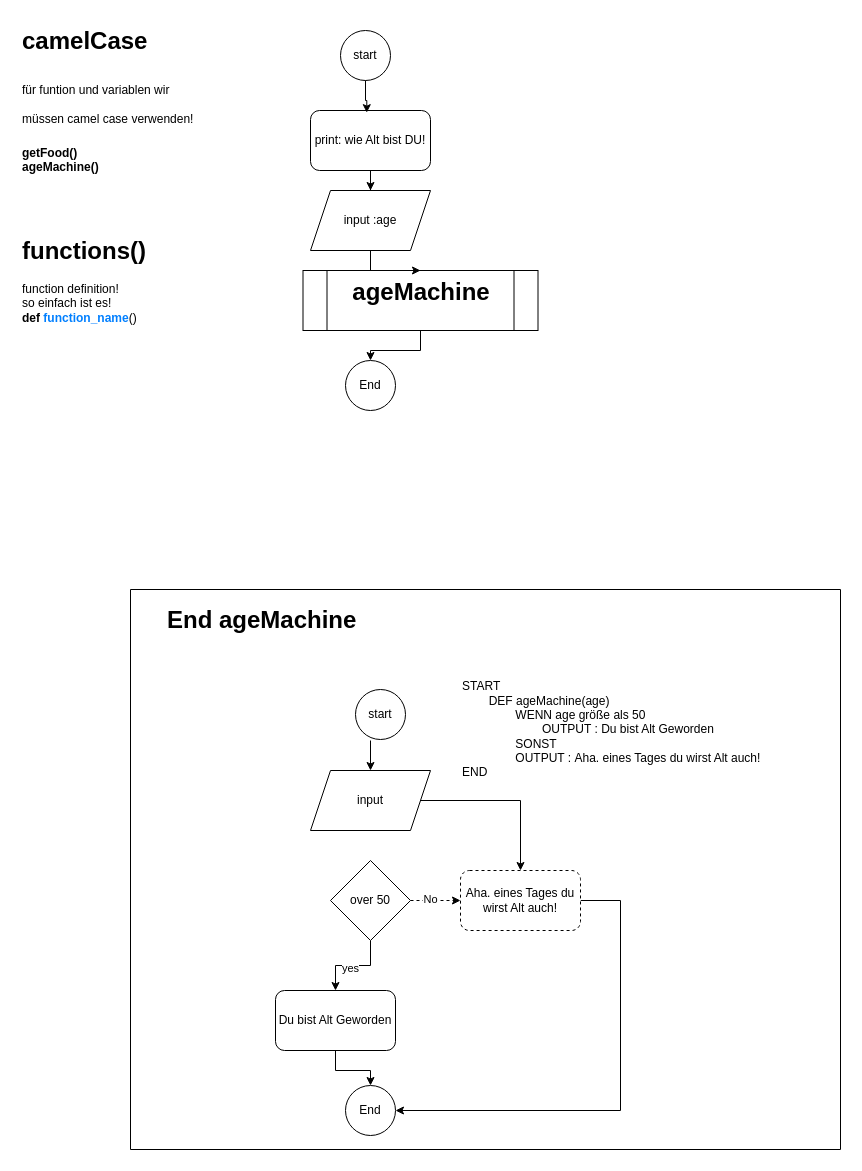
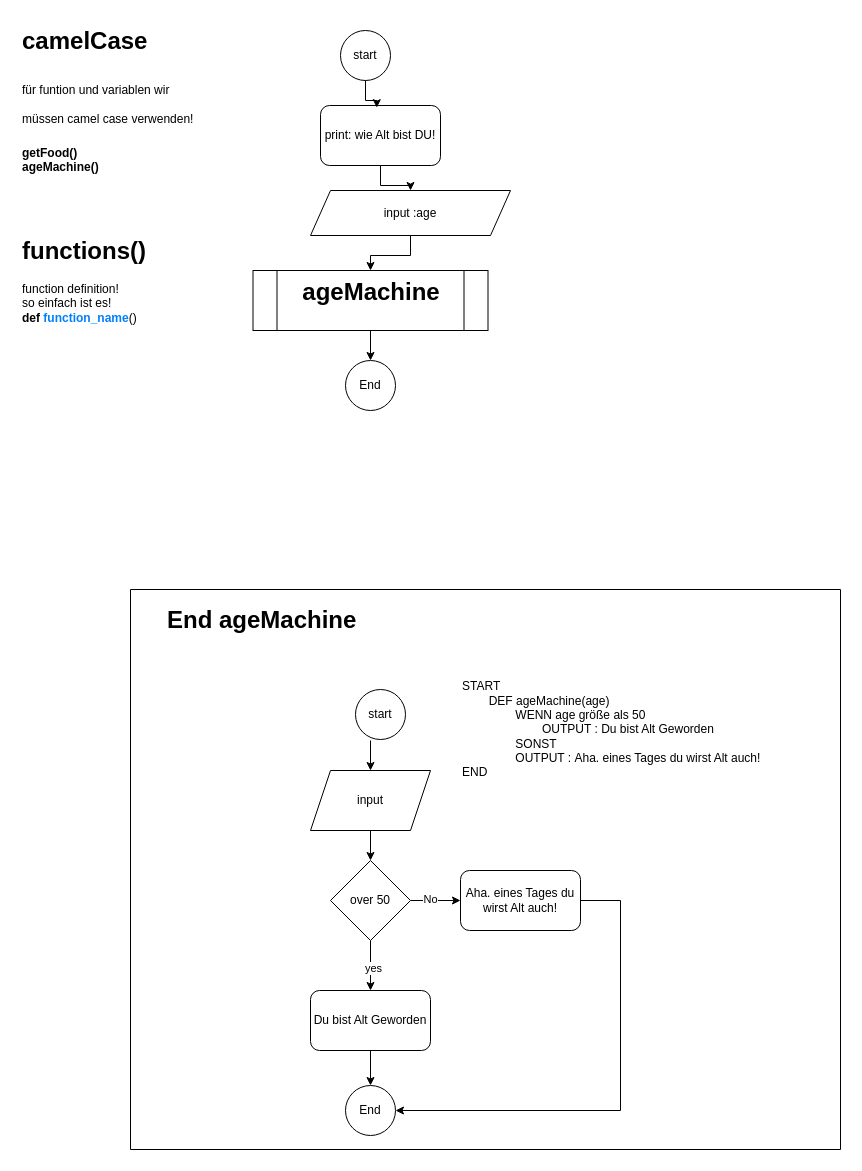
node "print: wie Alt bist DU!": moved (371, 141) -> (381, 136)
node "input :age": size 120x60 -> 200x45
node "ageMachine": moved (421, 301) -> (371, 301)
edge "input" -> "Aha. eines Tages du wirst Alt auch!": now "input" -> "over 50"
edge "over 50" -> "Aha. eines Tages du wirst Alt auch!": style dashed -> solid
node "Aha. eines Tages du wirst Alt auch!": style dashed -> solid
node "Du bist Alt Geworden": moved (336, 1021) -> (371, 1021)
